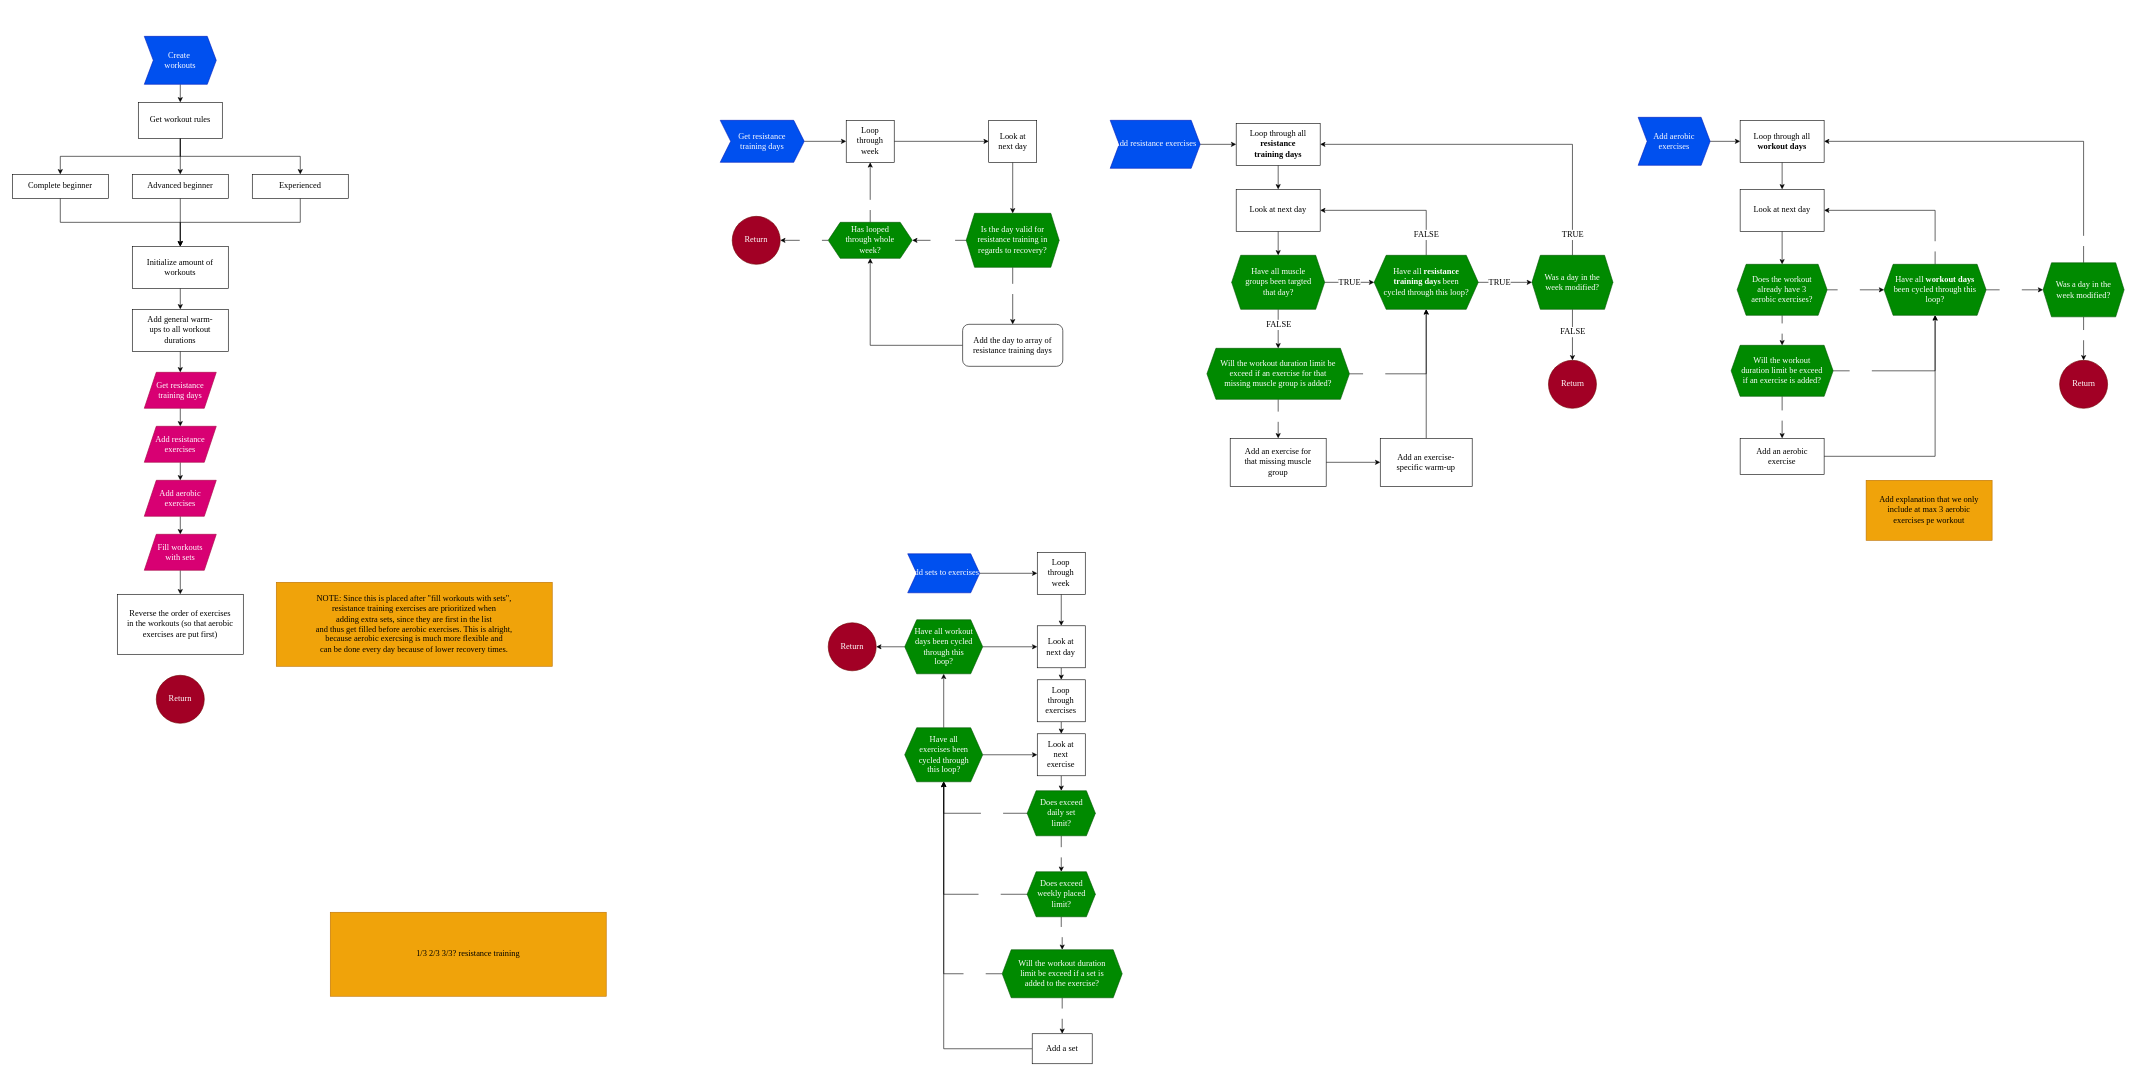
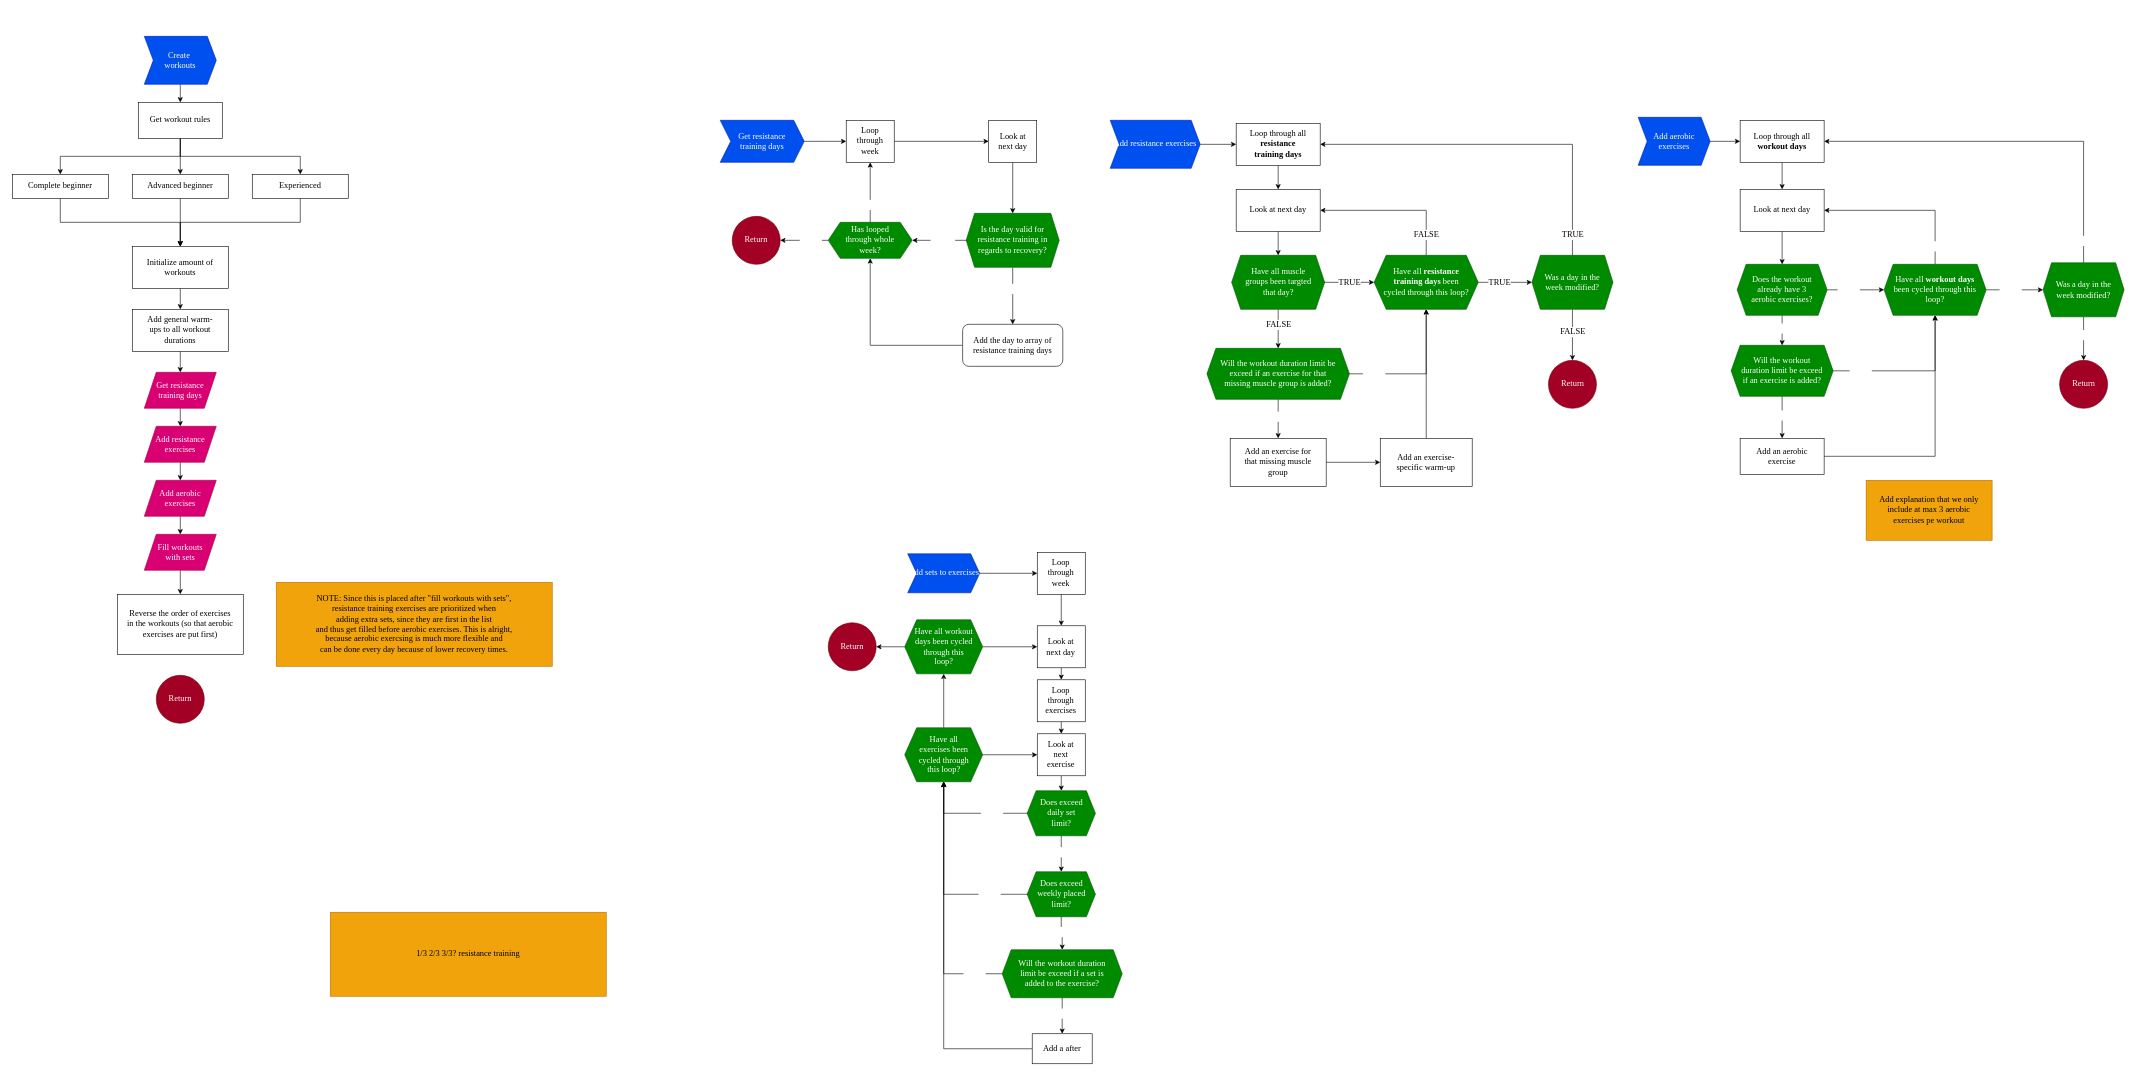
node "Add a set": label "Add a set" -> "Add a after"
